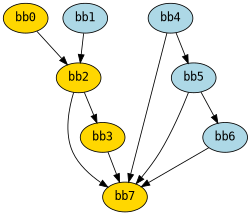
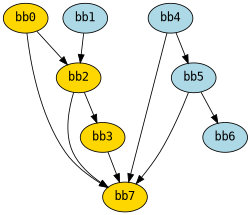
edge "bb6" -> "bb7": now "bb0" -> "bb7"
